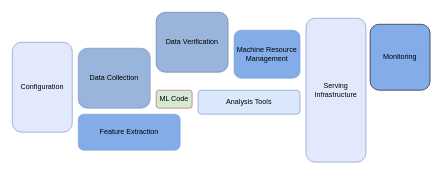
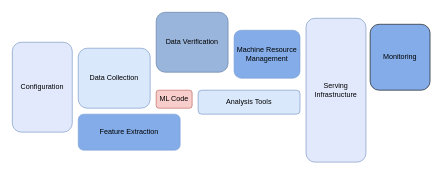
node "Data Collection": fillcolor #9ab5db -> #dae8fc
node "ML Code": fillcolor #d5e8d4 -> #f8cecc
